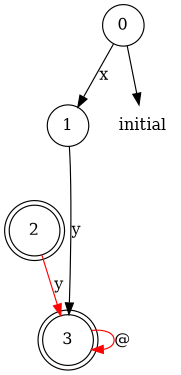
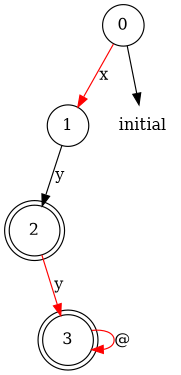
edge "0" -> "1": color black -> red
edge "1" -> "3": now "1" -> "2"
